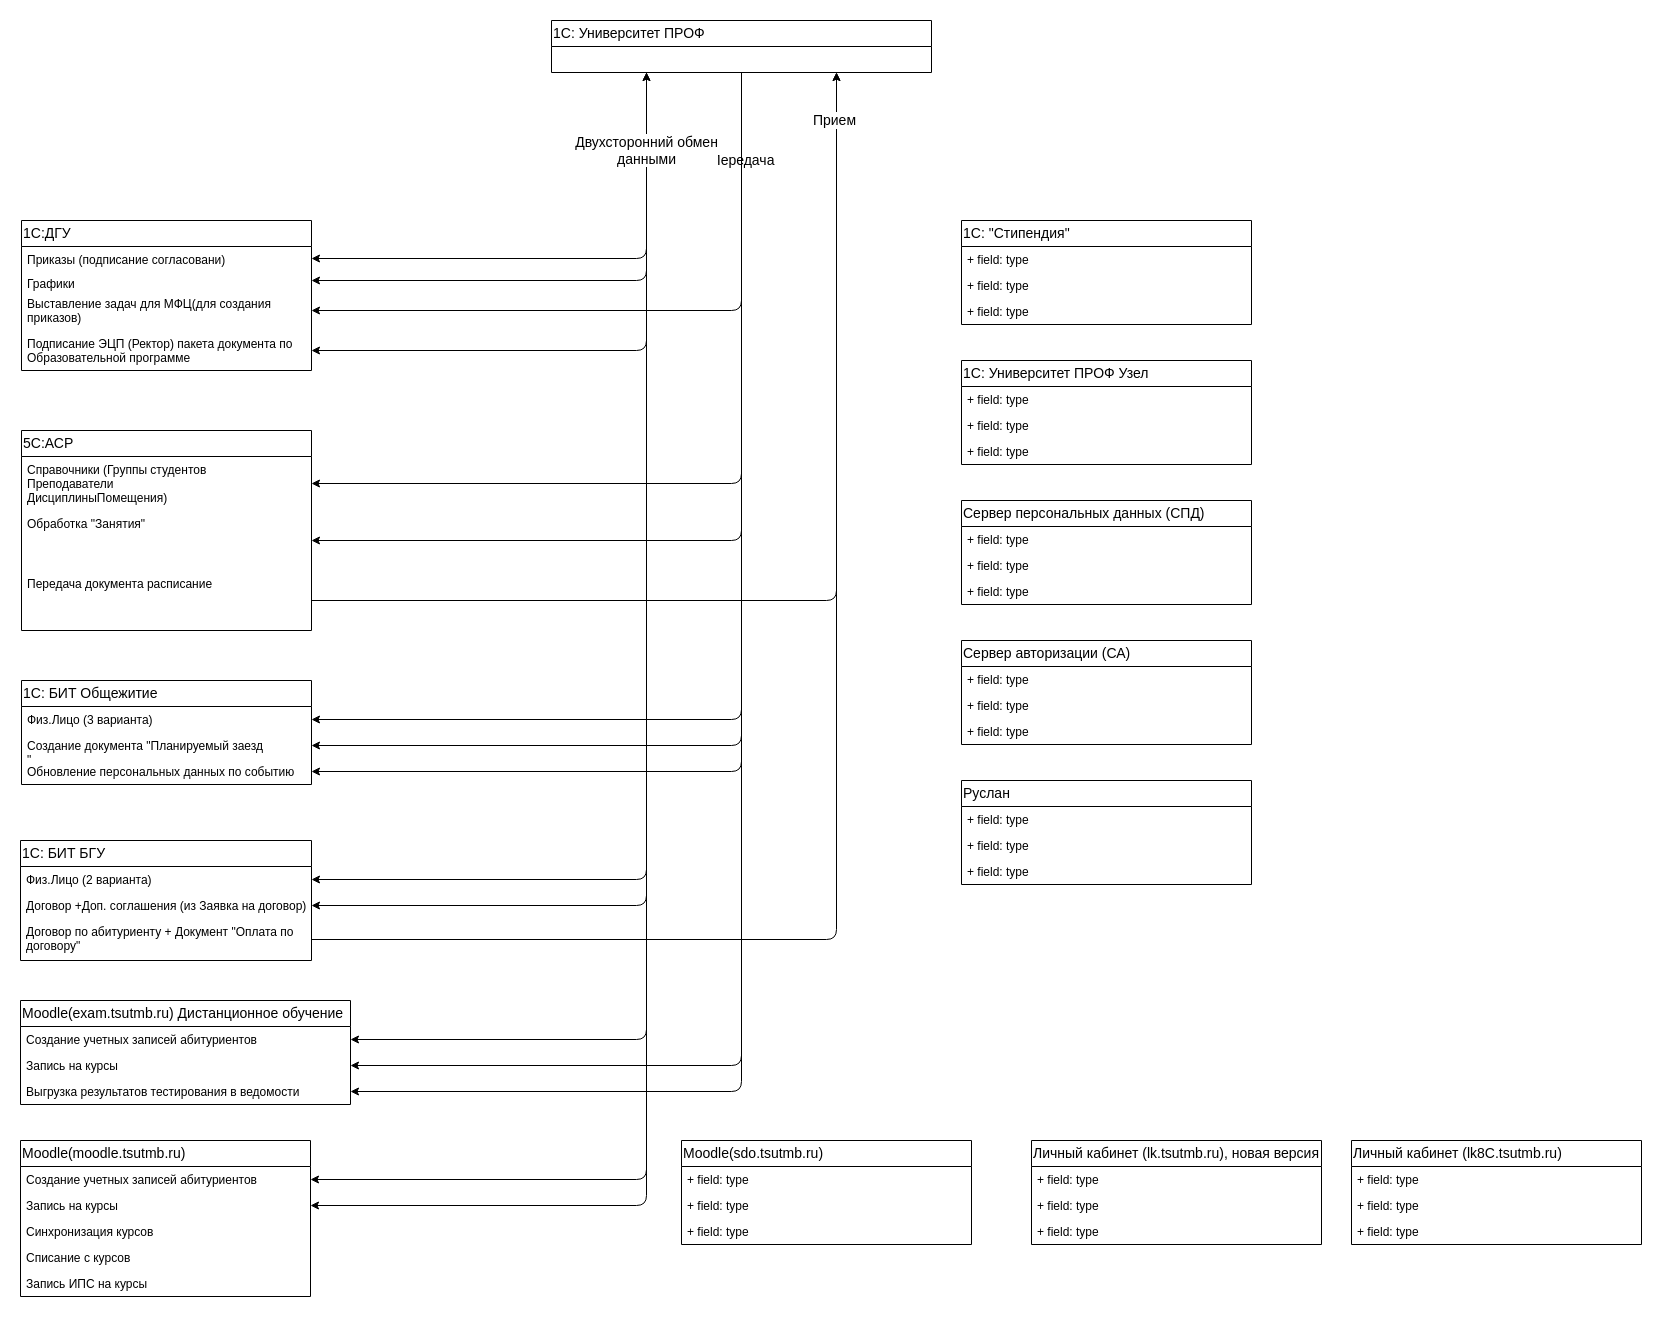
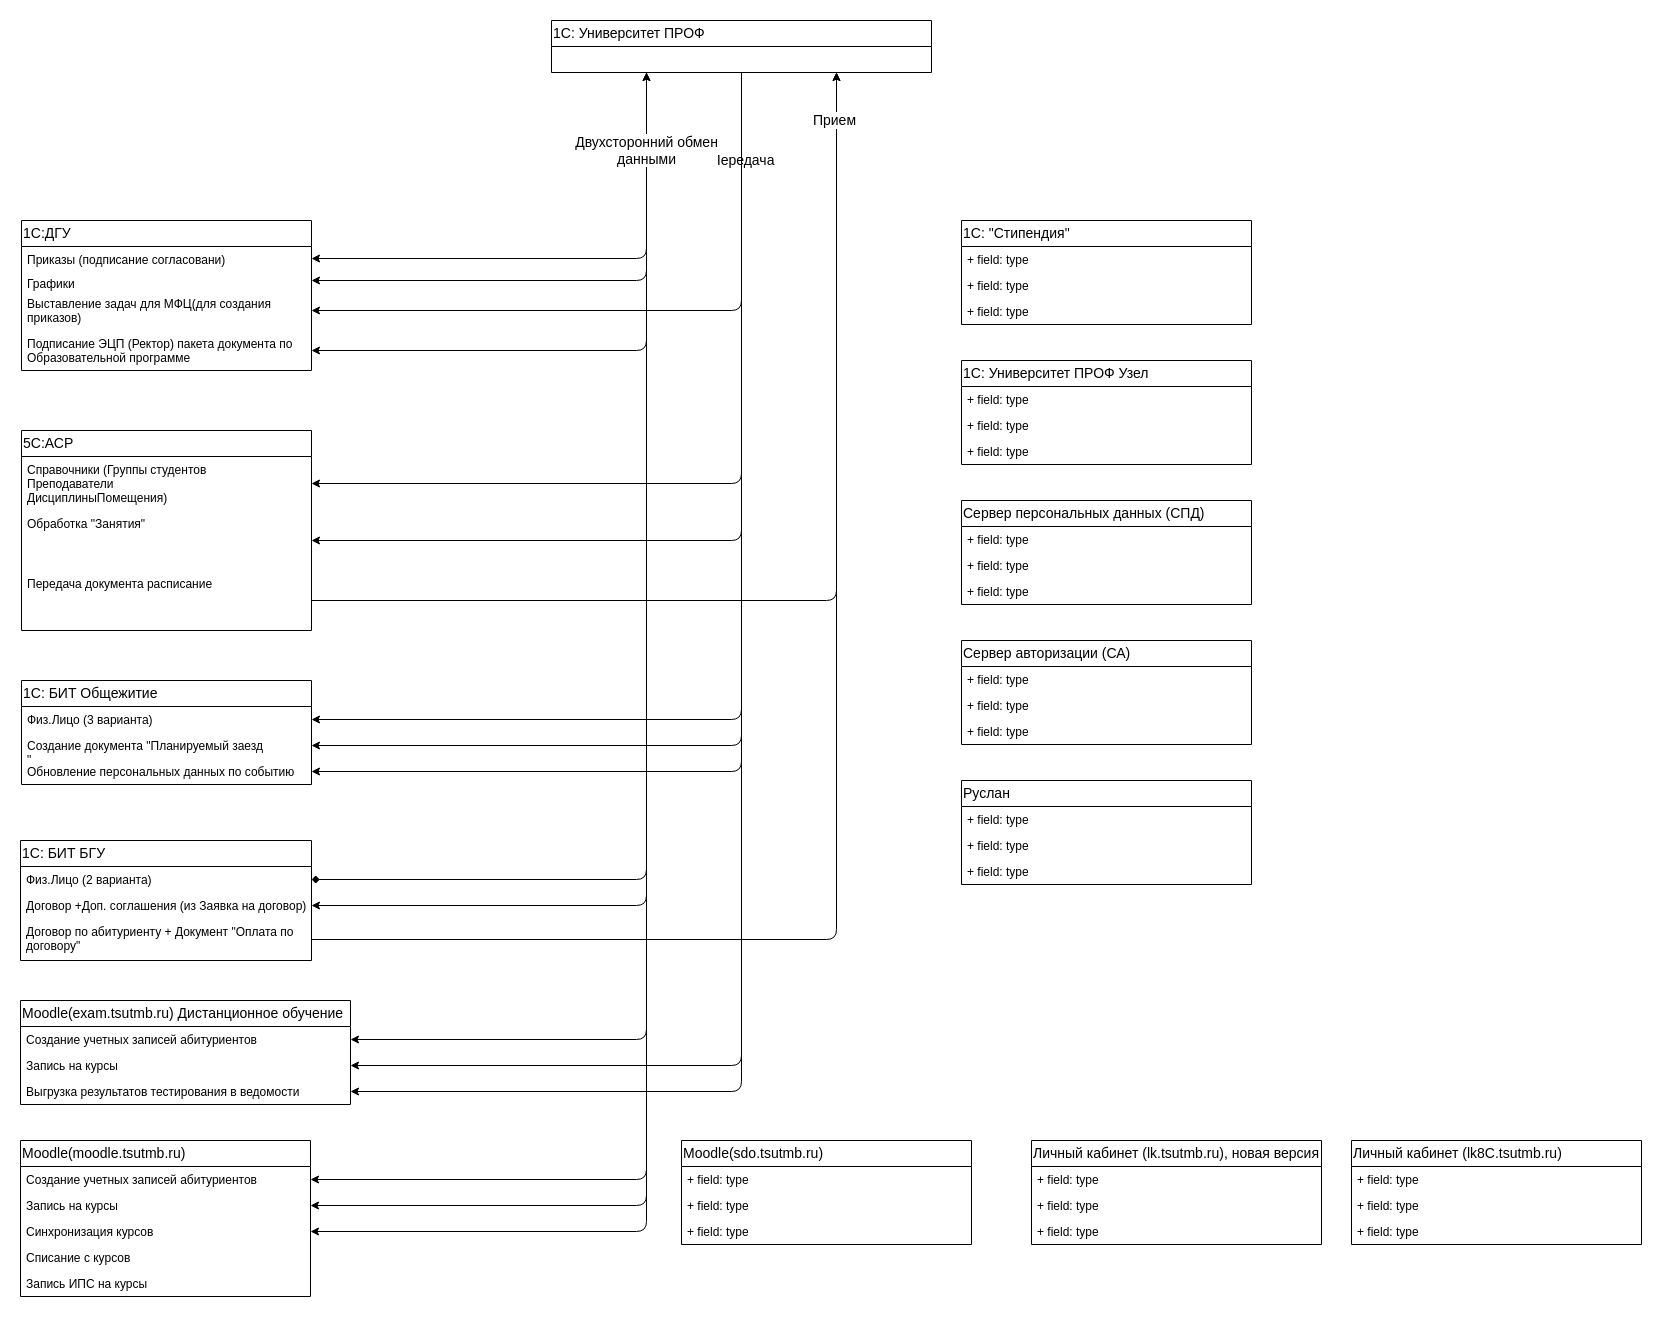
edge "1С: Университет ПРОФ" -> "Физ.Лицо (2 варианта)": arrowhead classic -> diamond
edge "1С: Университет ПРОФ" -> "Синхронизация курсов": added
